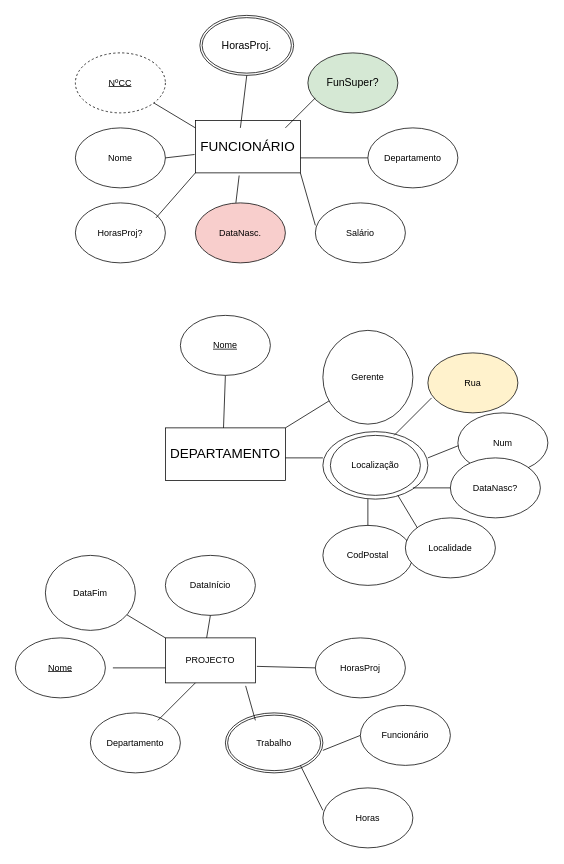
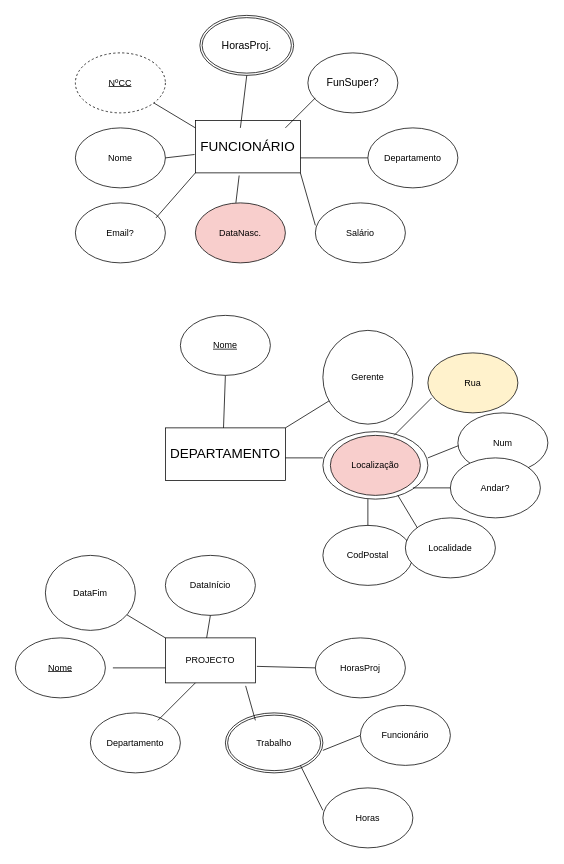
node "FunSuper?": fillcolor #d5e8d4 -> #ffffff
node "HorasProj?": label "HorasProj?" -> "Email?"
node "Localização": fillcolor #ffffff -> #f8cecc
node "DataNasc?": label "DataNasc?" -> "Andar?"
